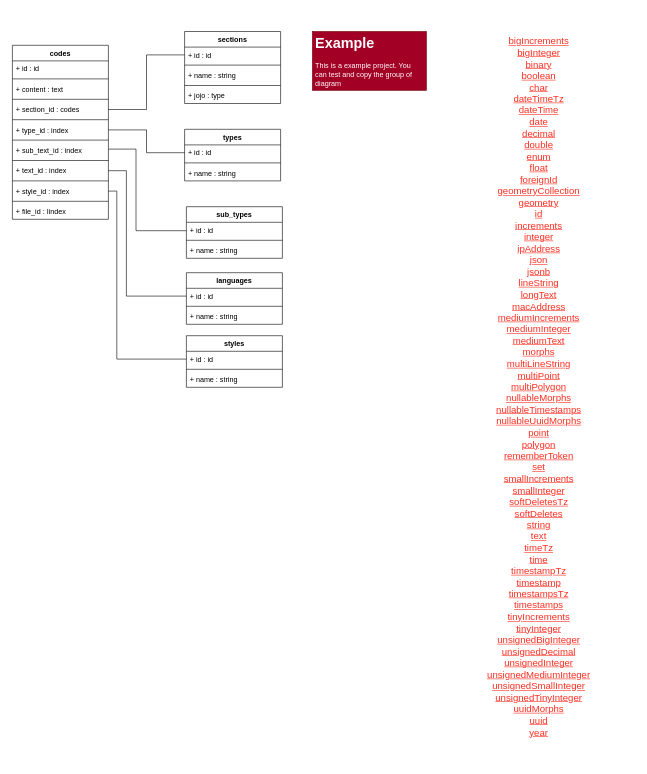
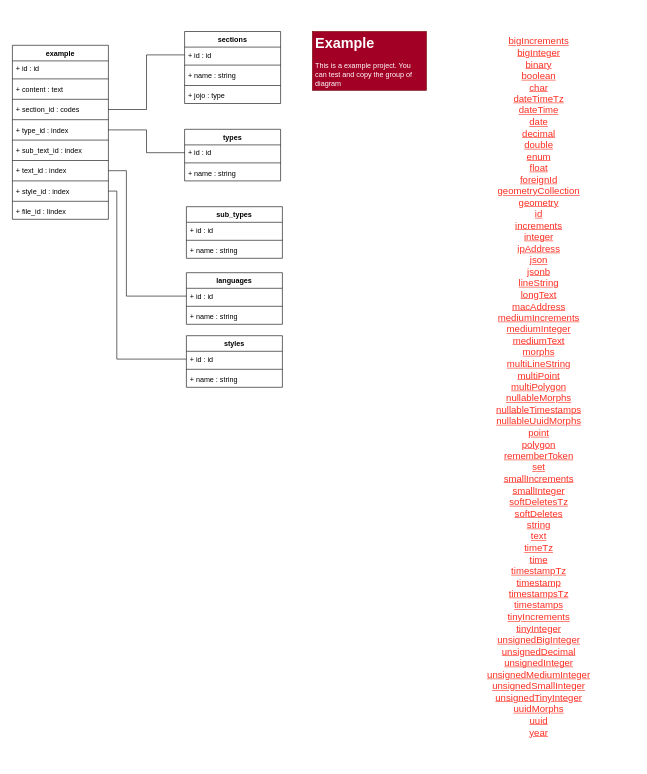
node "codes": label "codes" -> "example"
edge "+ sub_text_id : index" -- "sub_types": removed
